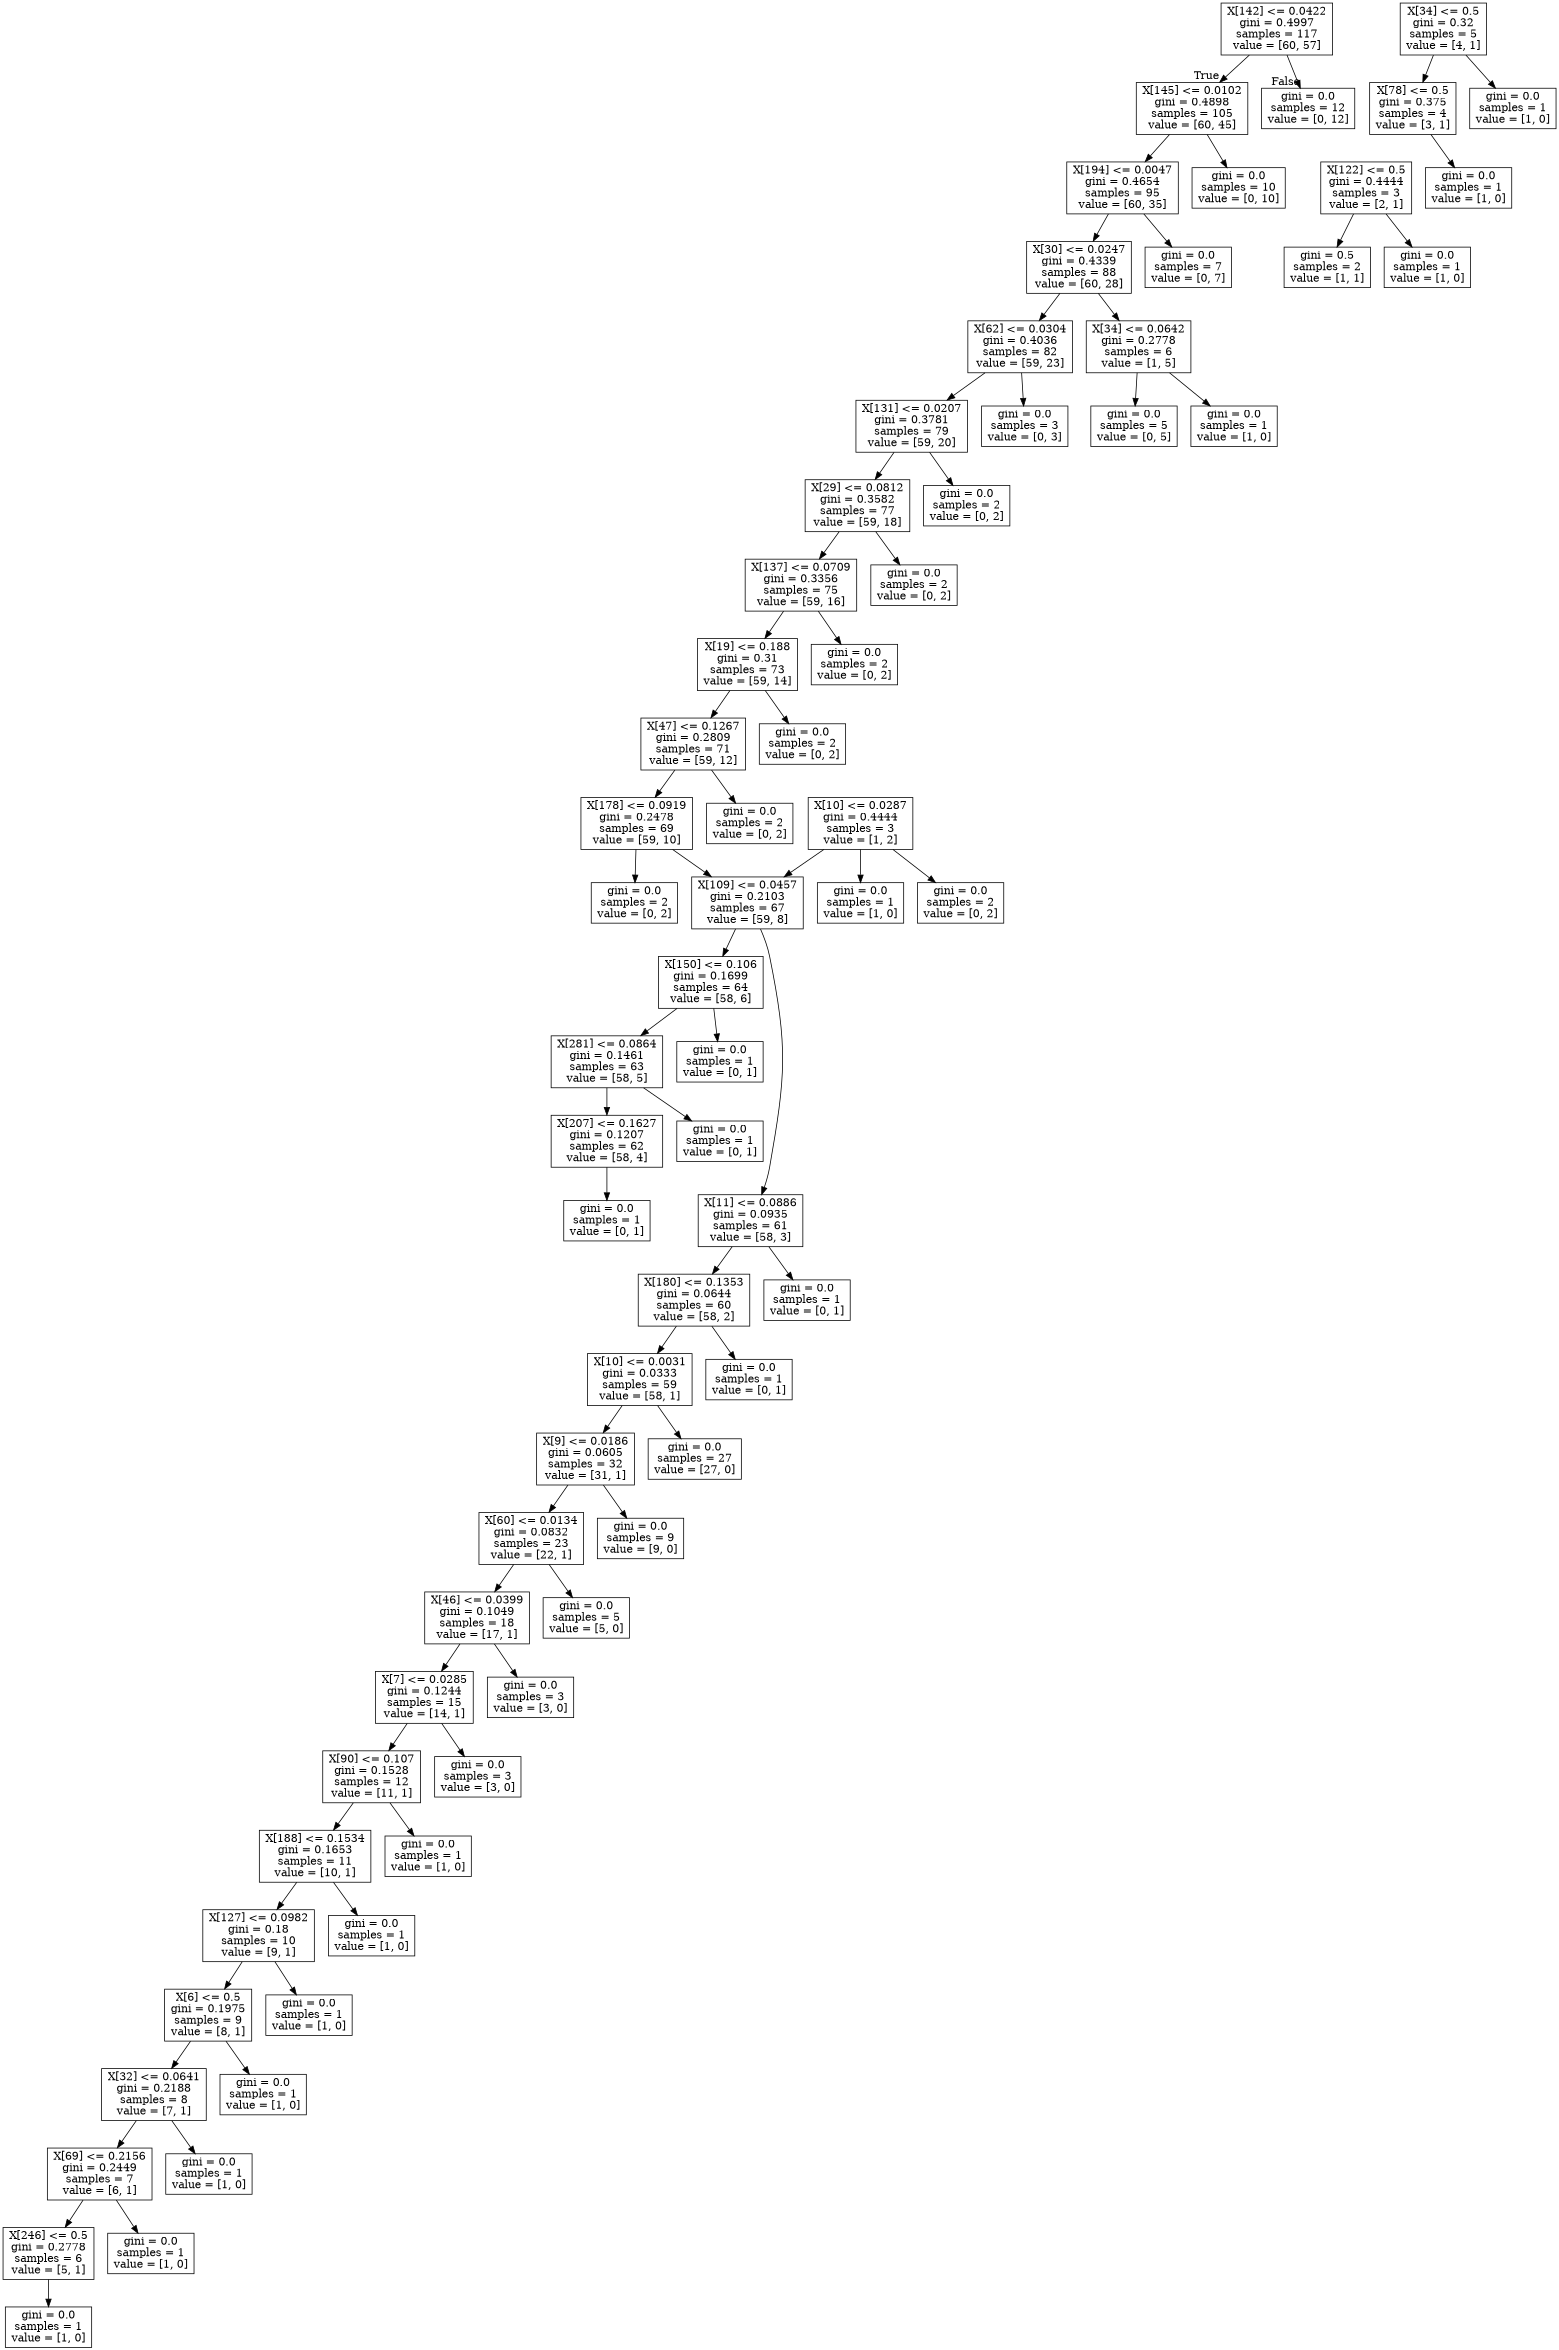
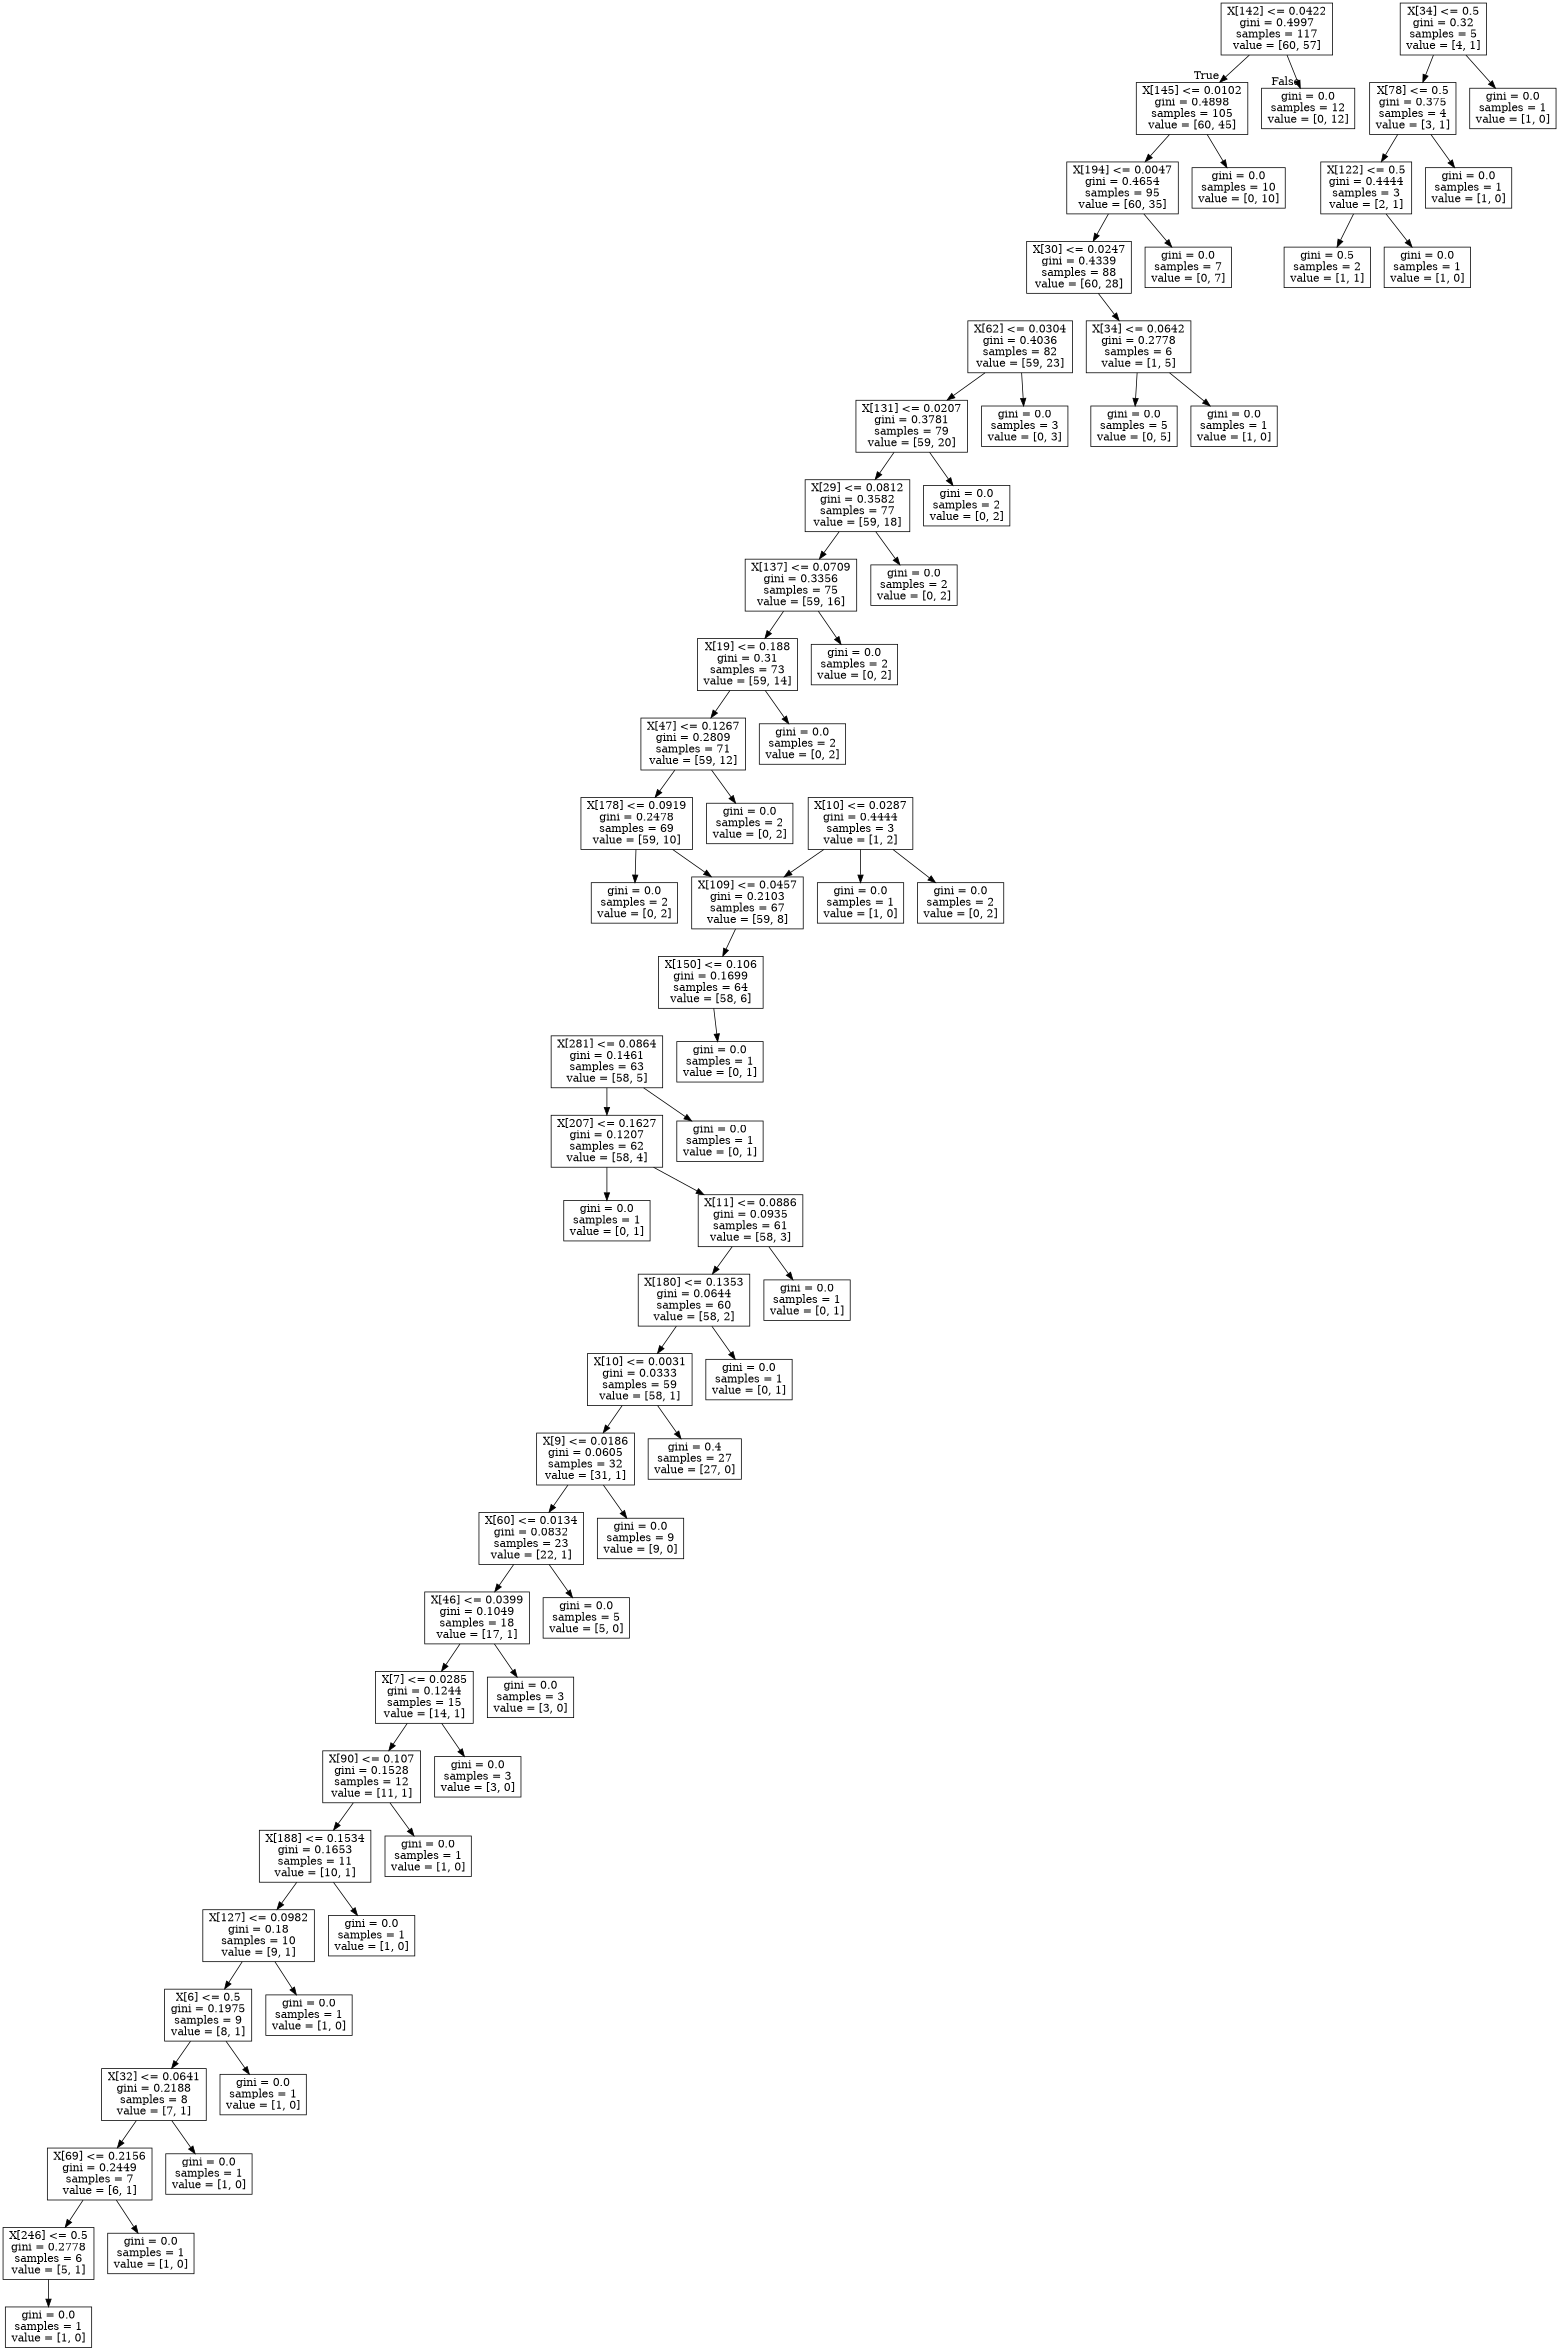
edge "X[78] <= 0.5 gini = 0.375 samples = 4 value = [3, 1]" -> "X[122] <= 0.5 gini = 0.4444 samples = 3 value = [2, 1]": added
edge "X[30] <= 0.0247 gini = 0.4339 samples = 88 value = [60, 28]" -> "X[62] <= 0.0304 gini = 0.4036 samples = 82 value = [59, 23]": removed
edge "X[150] <= 0.106 gini = 0.1699 samples = 64 value = [58, 6]" -> "X[281] <= 0.0864 gini = 0.1461 samples = 63 value = [58, 5]": removed
edge "X[109] <= 0.0457 gini = 0.2103 samples = 67 value = [59, 8]" -> "X[11] <= 0.0886 gini = 0.0935 samples = 61 value = [58, 3]": now "X[207] <= 0.1627 gini = 0.1207 samples = 62 value = [58, 4]" -> "X[11] <= 0.0886 gini = 0.0935 samples = 61 value = [58, 3]"
node "gini = 0.0 samples = 27 value = [27, 0]": label "gini = 0.0 samples = 27 value = [27, 0]" -> "gini = 0.4 samples = 27 value = [27, 0]"
